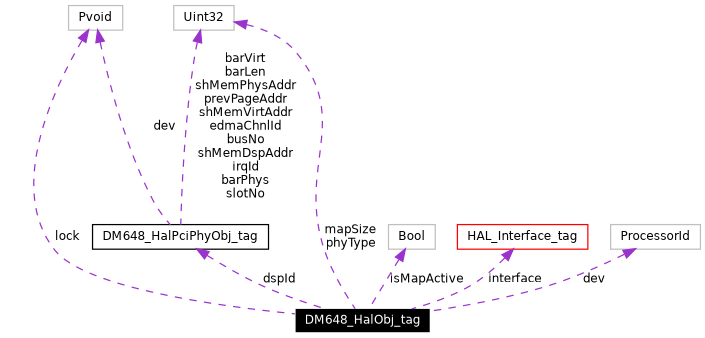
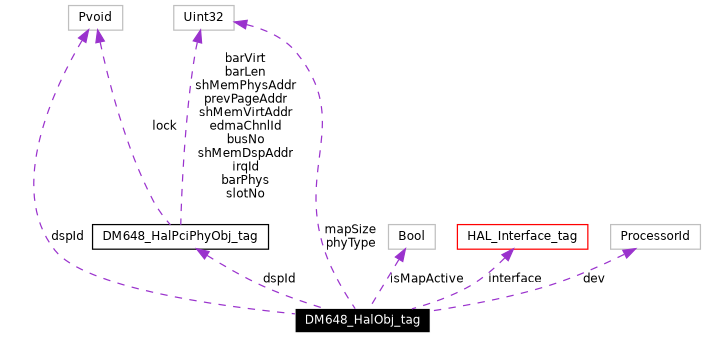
edge "DM648_HalPciPhyObj_tag" -> "Pvoid": label "dev" -> "lock"
edge "DM648_HalObj_tag" -> "Pvoid": label "lock" -> "dspId"
